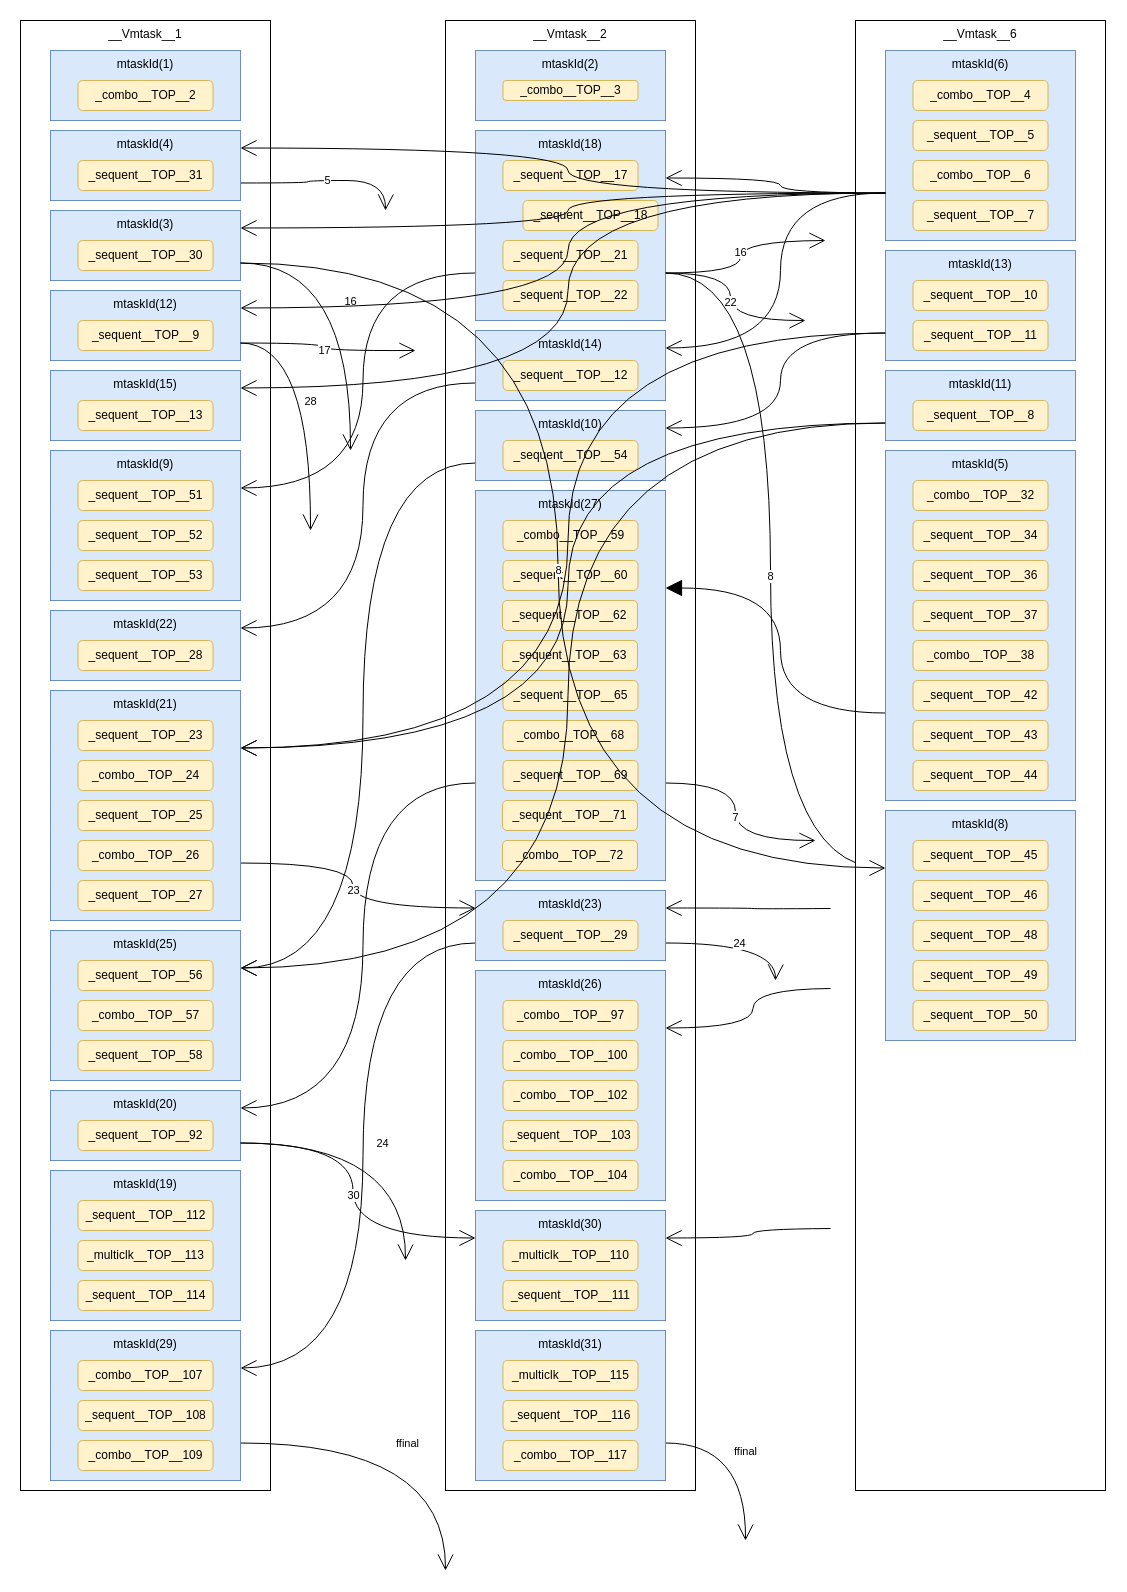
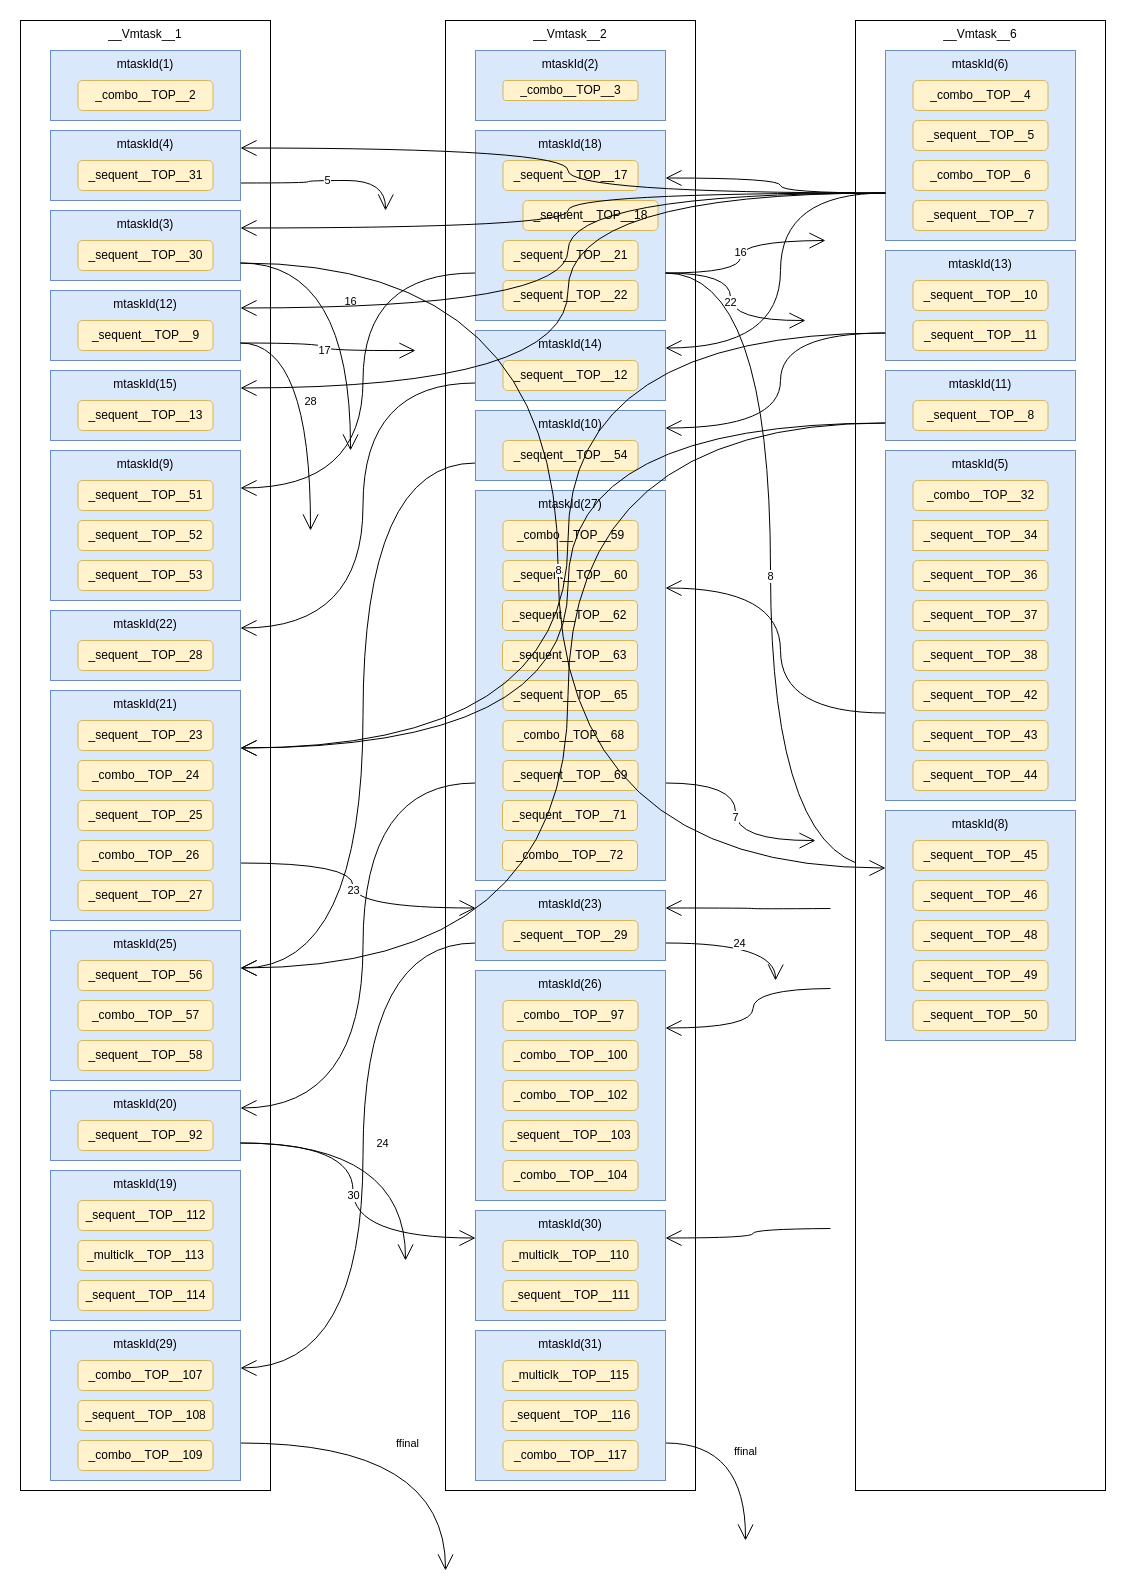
node "_sequent__TOP__34": shape rounded rectangle -> rectangle
edge "mtaskId(5)" -> "mtaskId(27)": arrowhead block -> open
node "_combo__TOP__38": label "_combo__TOP__38" -> "_sequent__TOP__38"
